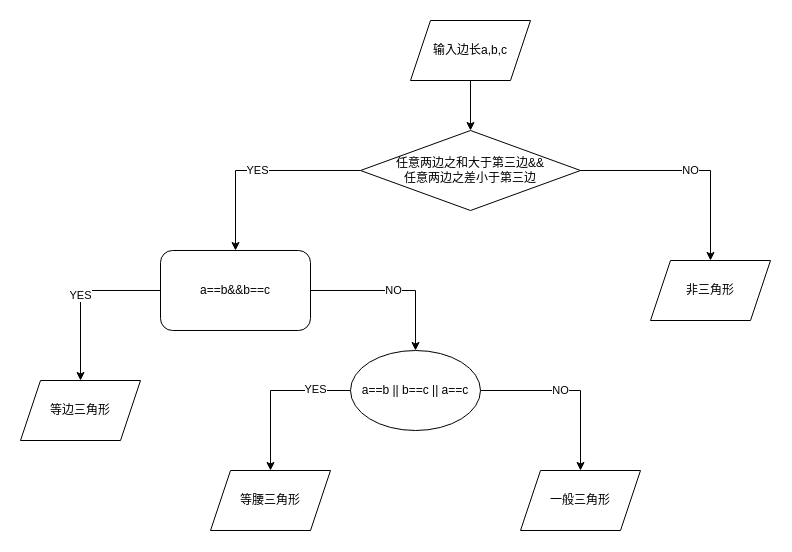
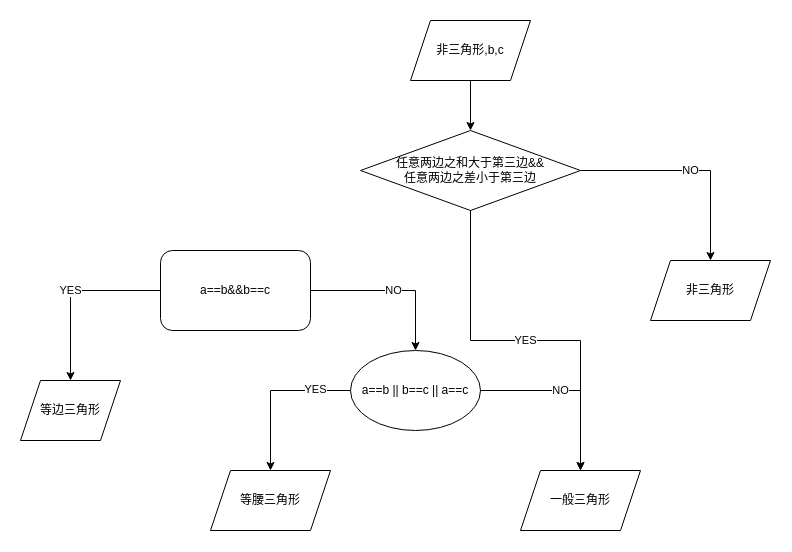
node "输入边长a,b,c": label "输入边长a,b,c" -> "非三角形,b,c"
edge "任意两边之和大于第三边&& 任意两边之差小于第三边" -> "a==b&&b==c": now "任意两边之和大于第三边&& 任意两边之差小于第三边" -> "一般三角形"
node "等边三角形": size 120x60 -> 100x60
